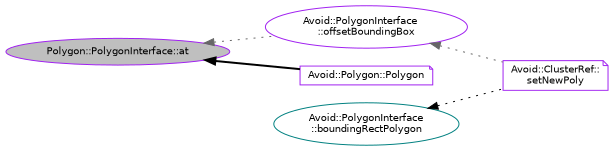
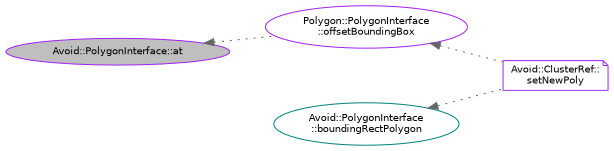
node "Avoid::PolygonInterface ::offsetBoundingBox": label "Avoid::PolygonInterface ::offsetBoundingBox" -> "Polygon::PolygonInterface ::offsetBoundingBox"
node "Polygon::PolygonInterface::at": label "Polygon::PolygonInterface::at" -> "Avoid::PolygonInterface::at"
node "Avoid::Polygon::Polygon": removed
edge "Avoid::ClusterRef:: setNewPoly" -> "Avoid::PolygonInterface ::boundingRectPolygon": color black -> gray40
